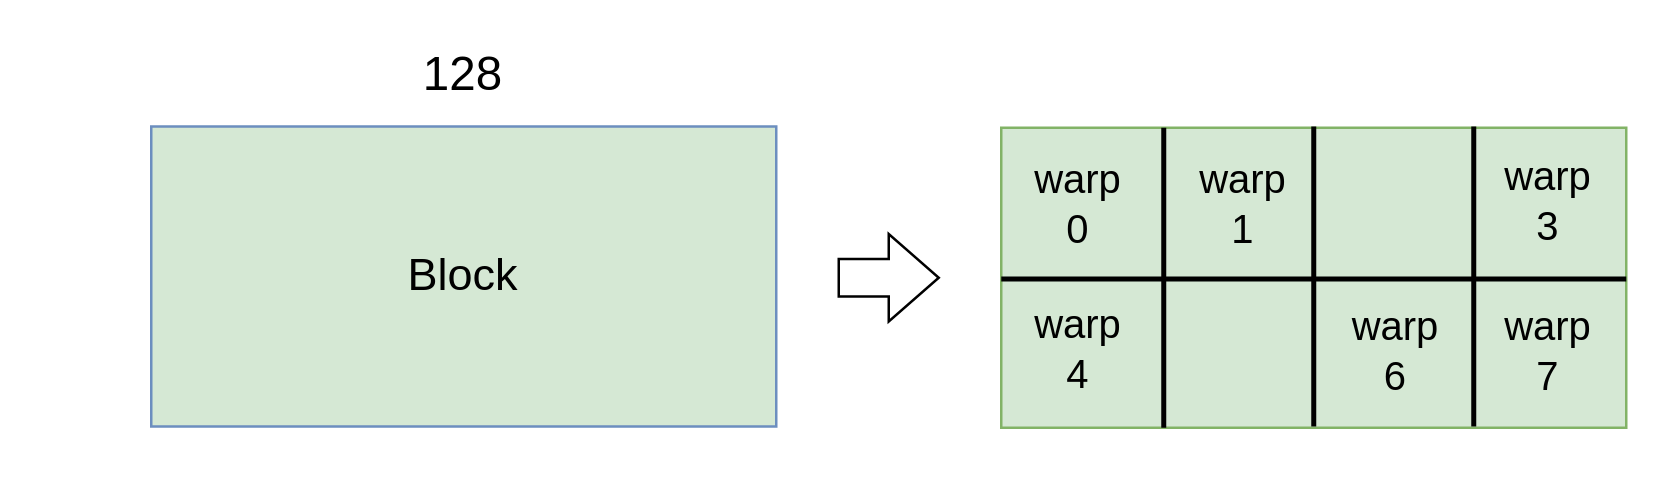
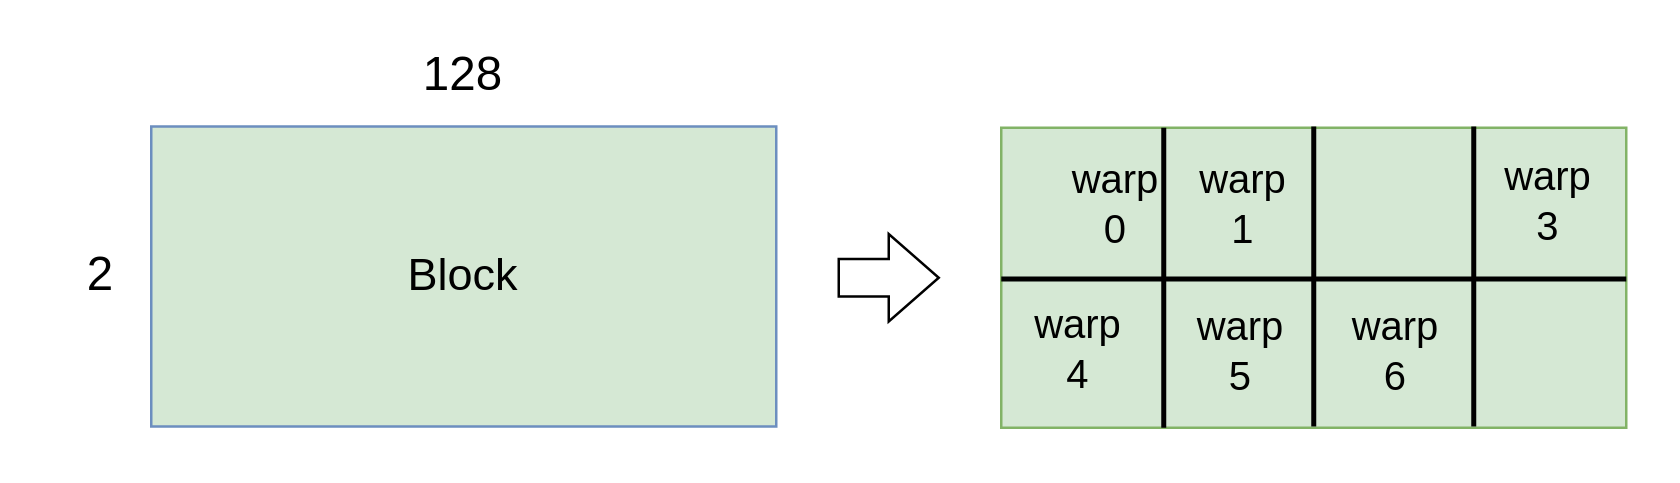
node "warp 0": moved (1079, 204) -> (1116, 204)
node "2": added
node "warp 5": added
node "warp 7": removed
